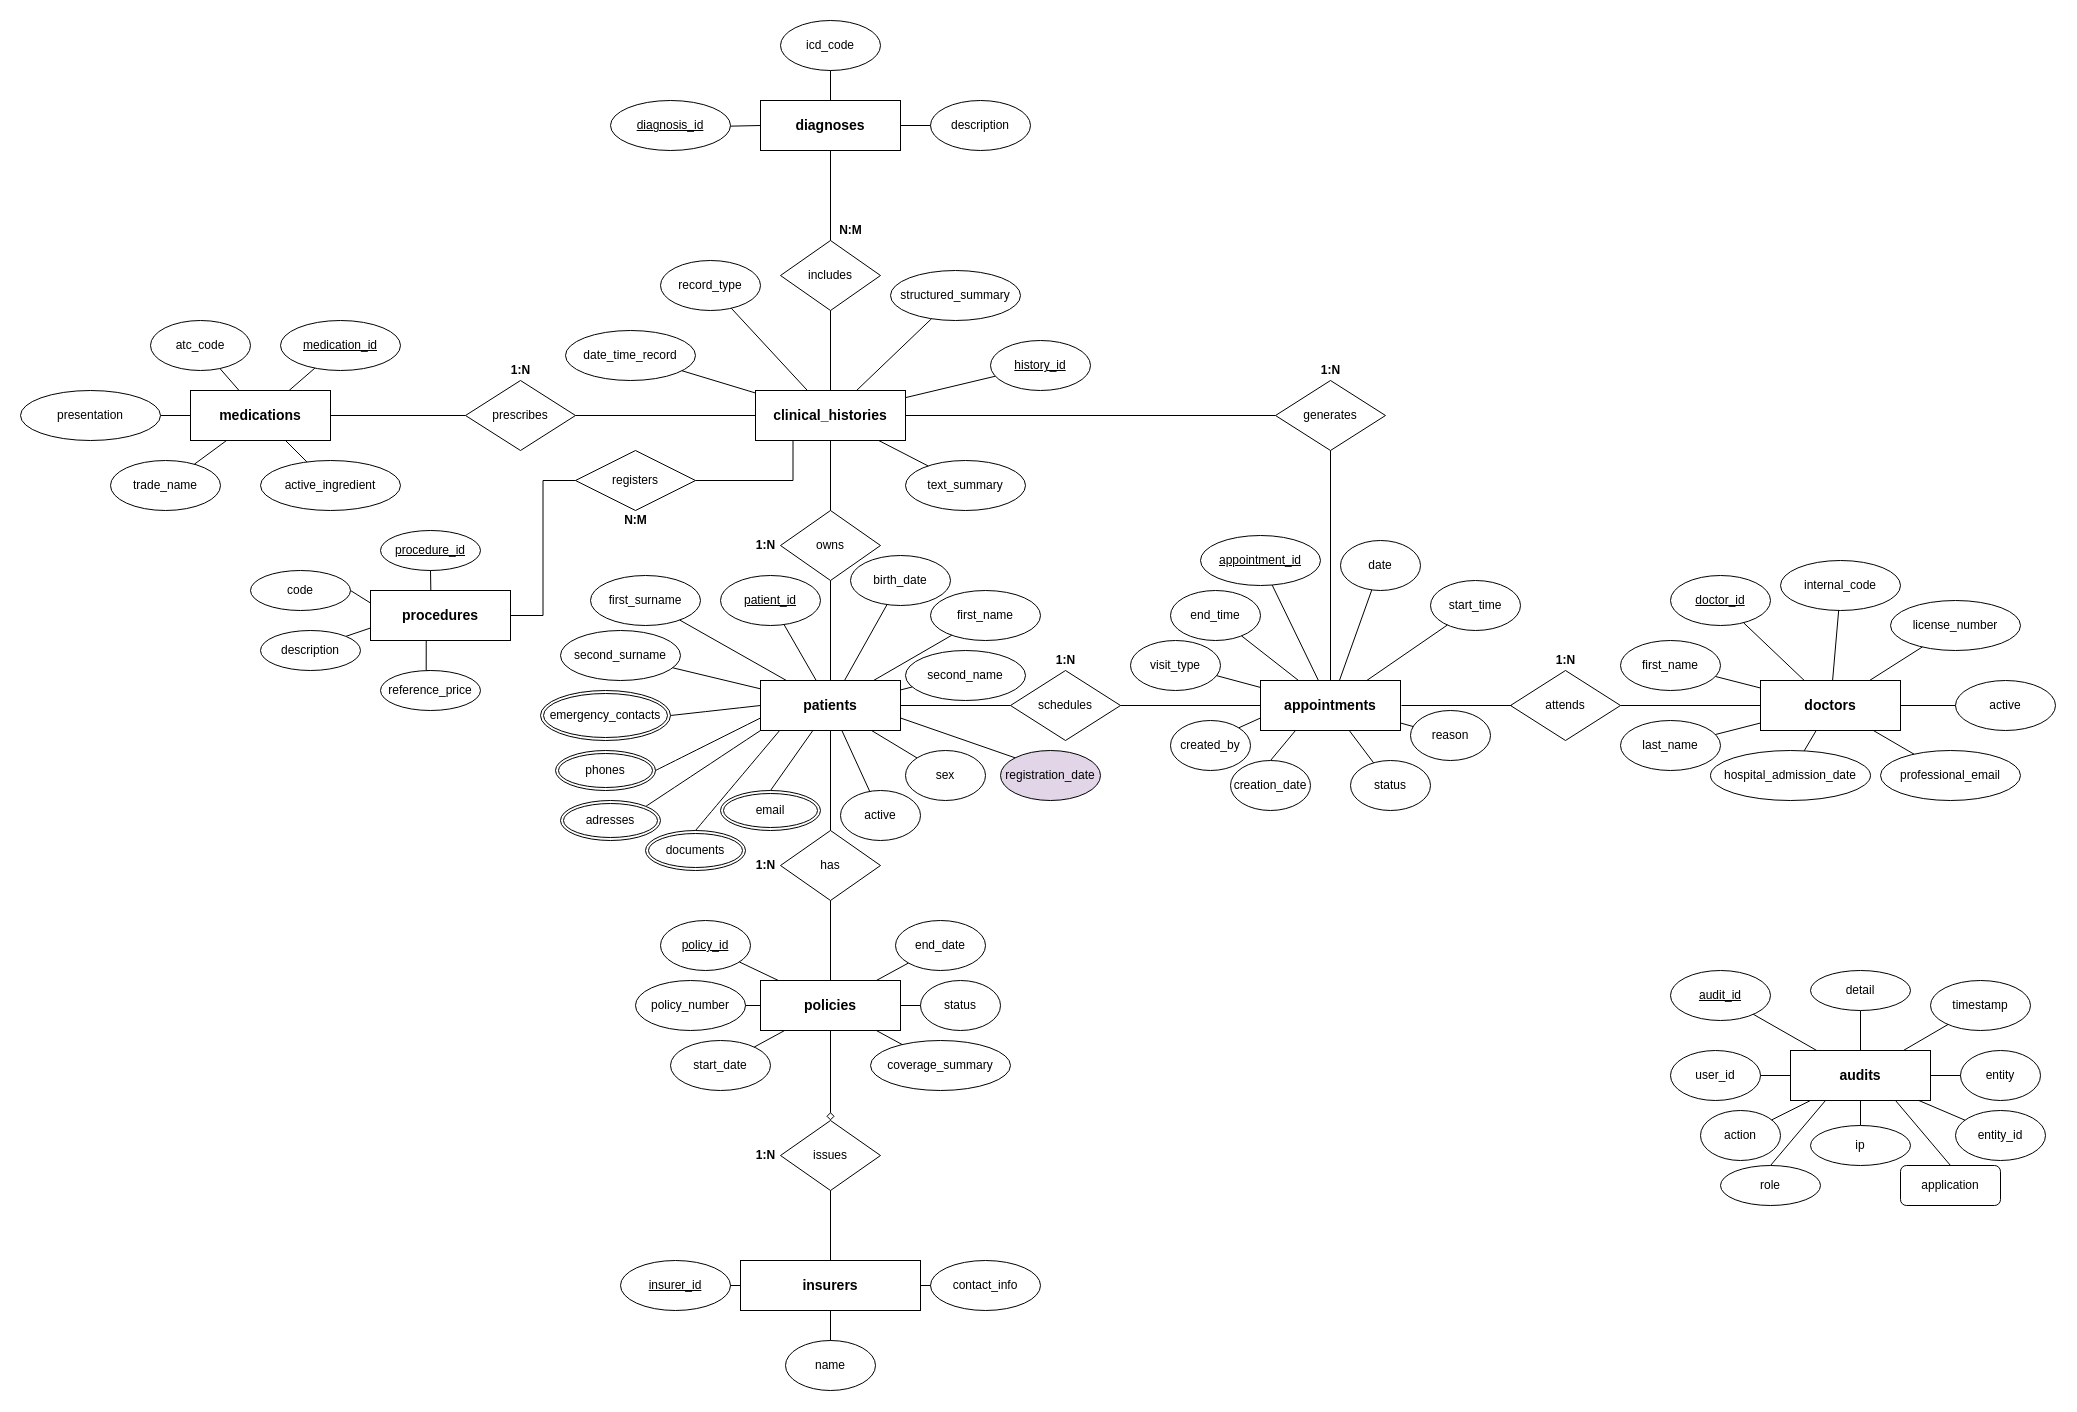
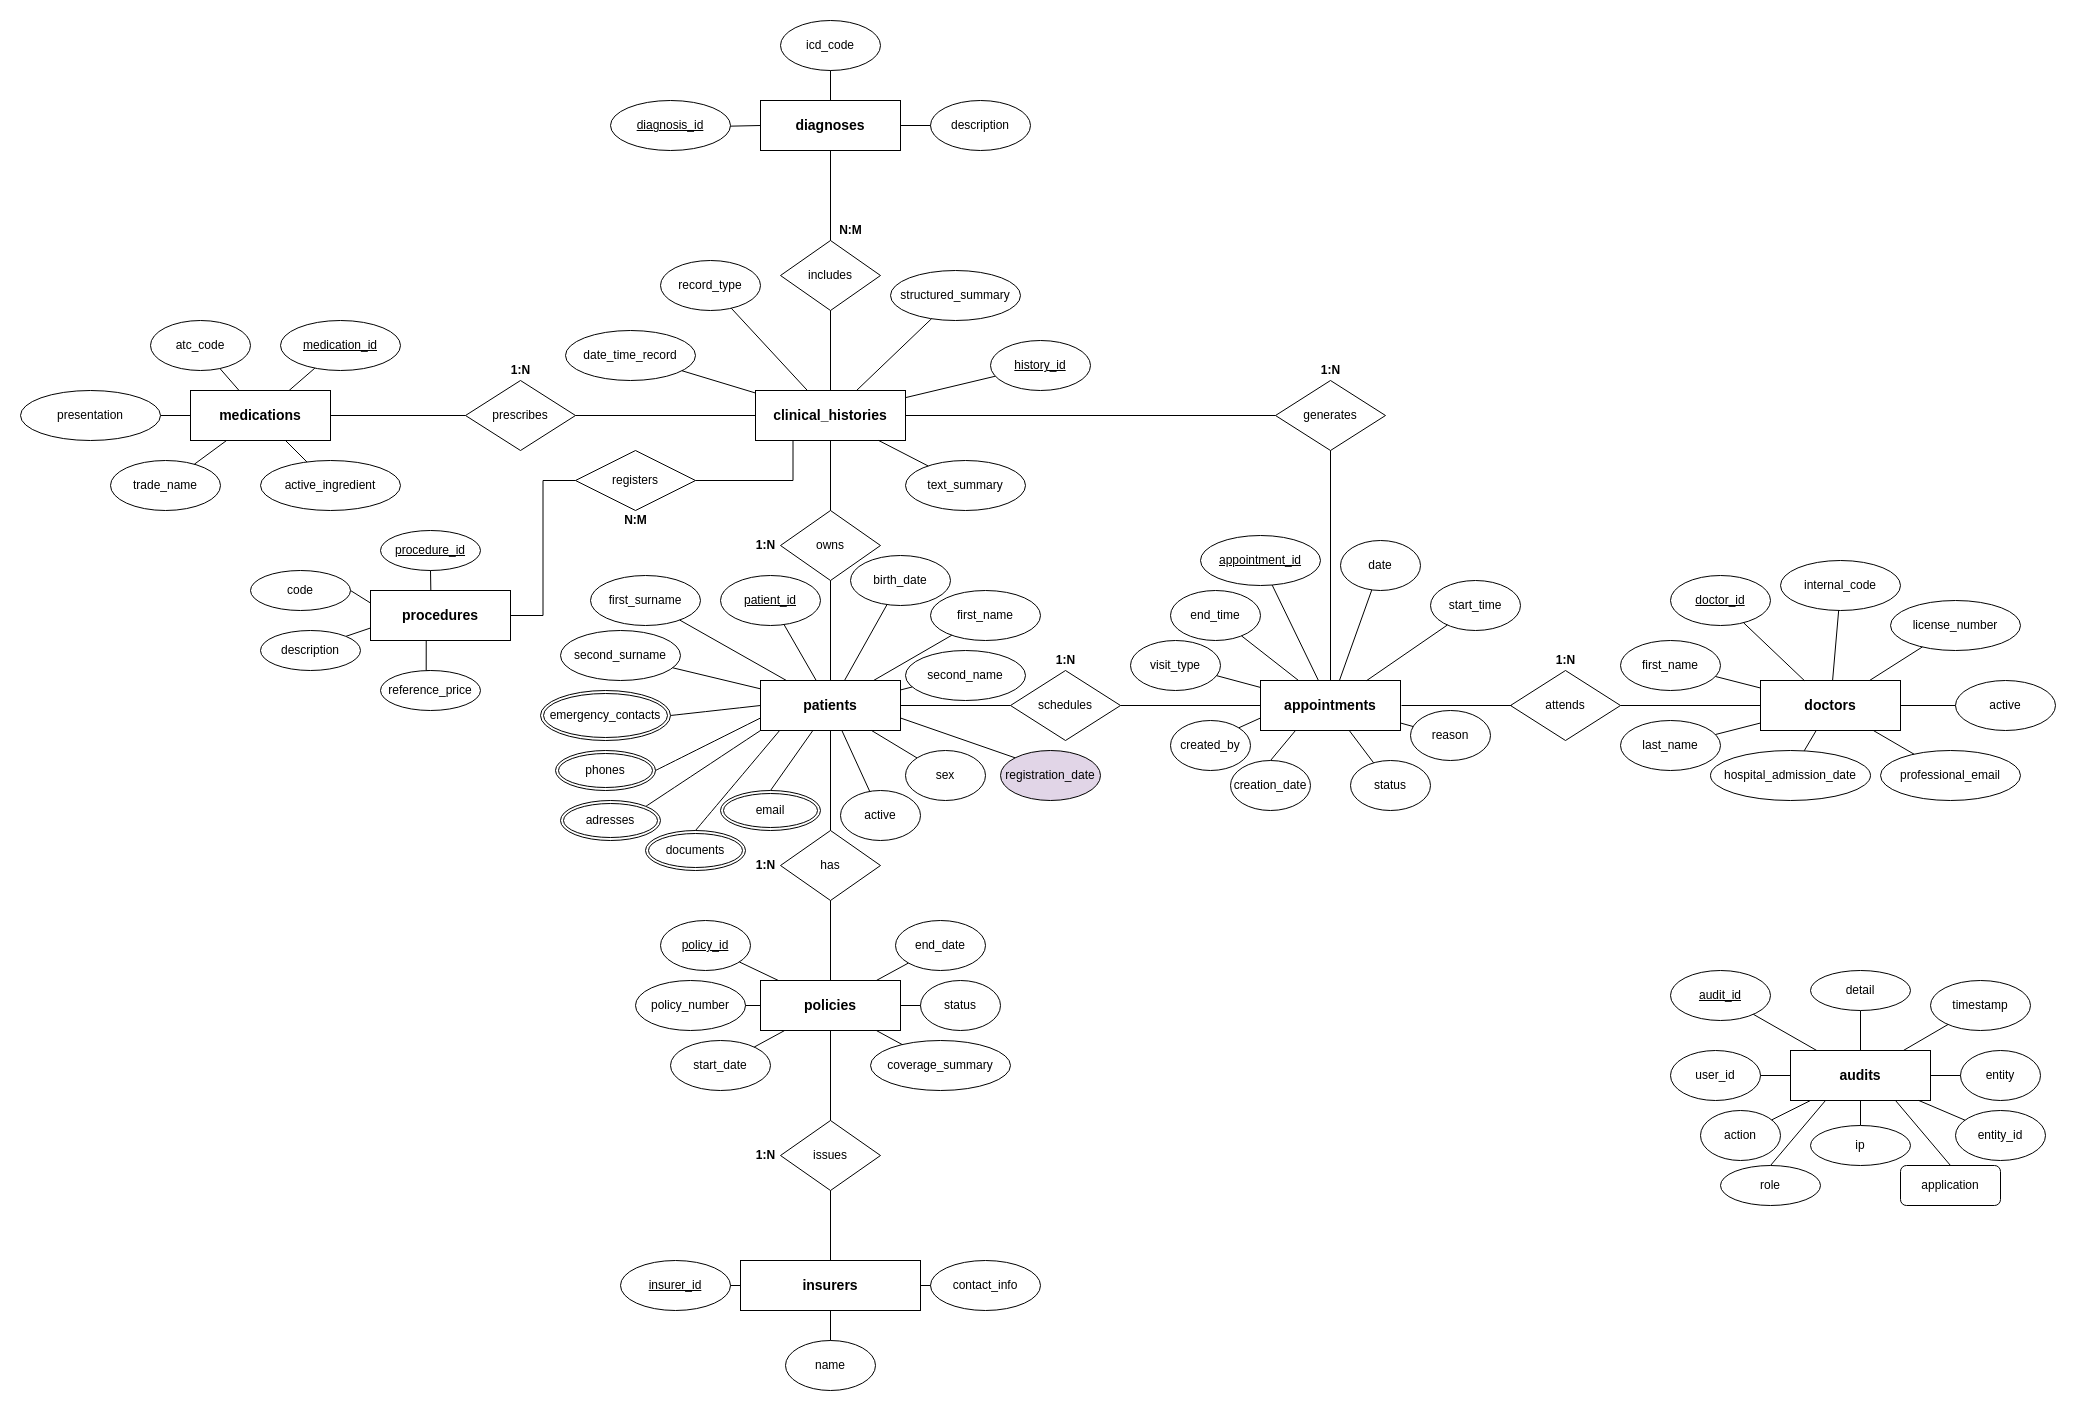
edge "policies" -> "issues": arrowhead diamond -> none
